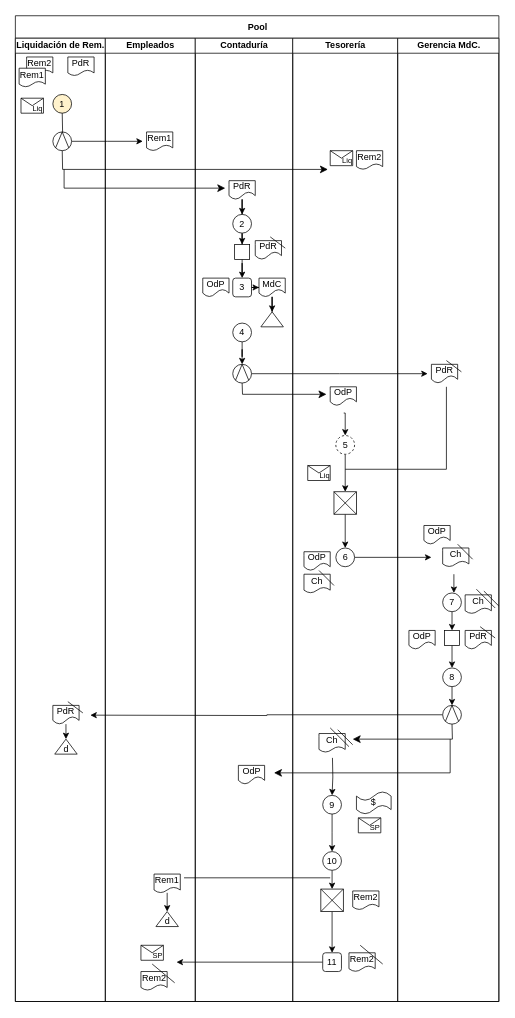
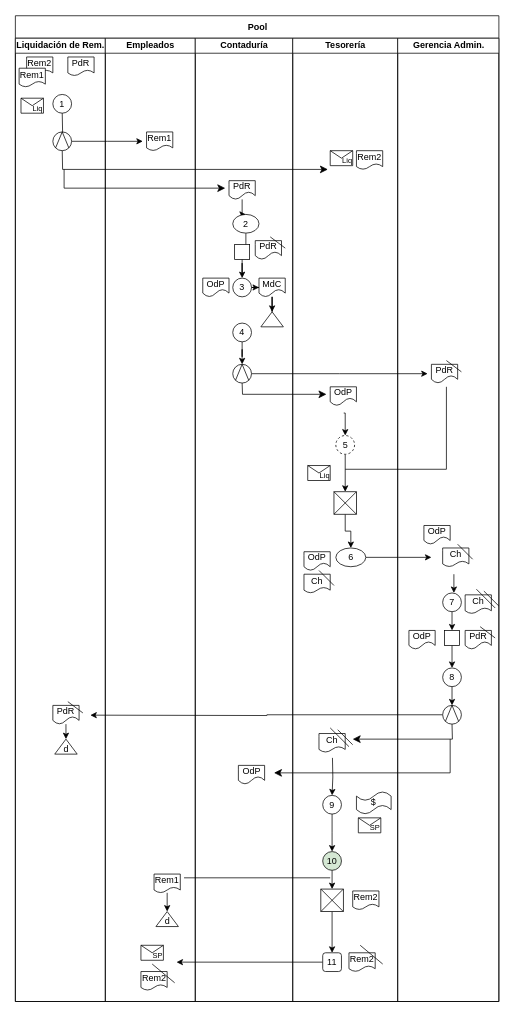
node "Gerencia MdC.": label "Gerencia MdC." -> "Gerencia Admin."
node "1": fillcolor #fff2cc -> #ffffff
node "2": size 19x19 -> 26x19
node "3": shape rounded rectangle -> ellipse
node "6": size 19x19 -> 30x19
node "10": fillcolor #ffffff -> #d5e8d4
